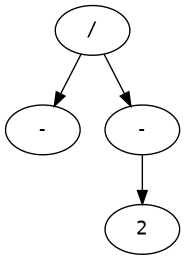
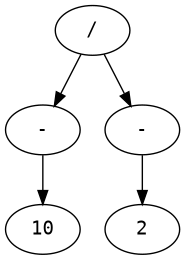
node "10": added
